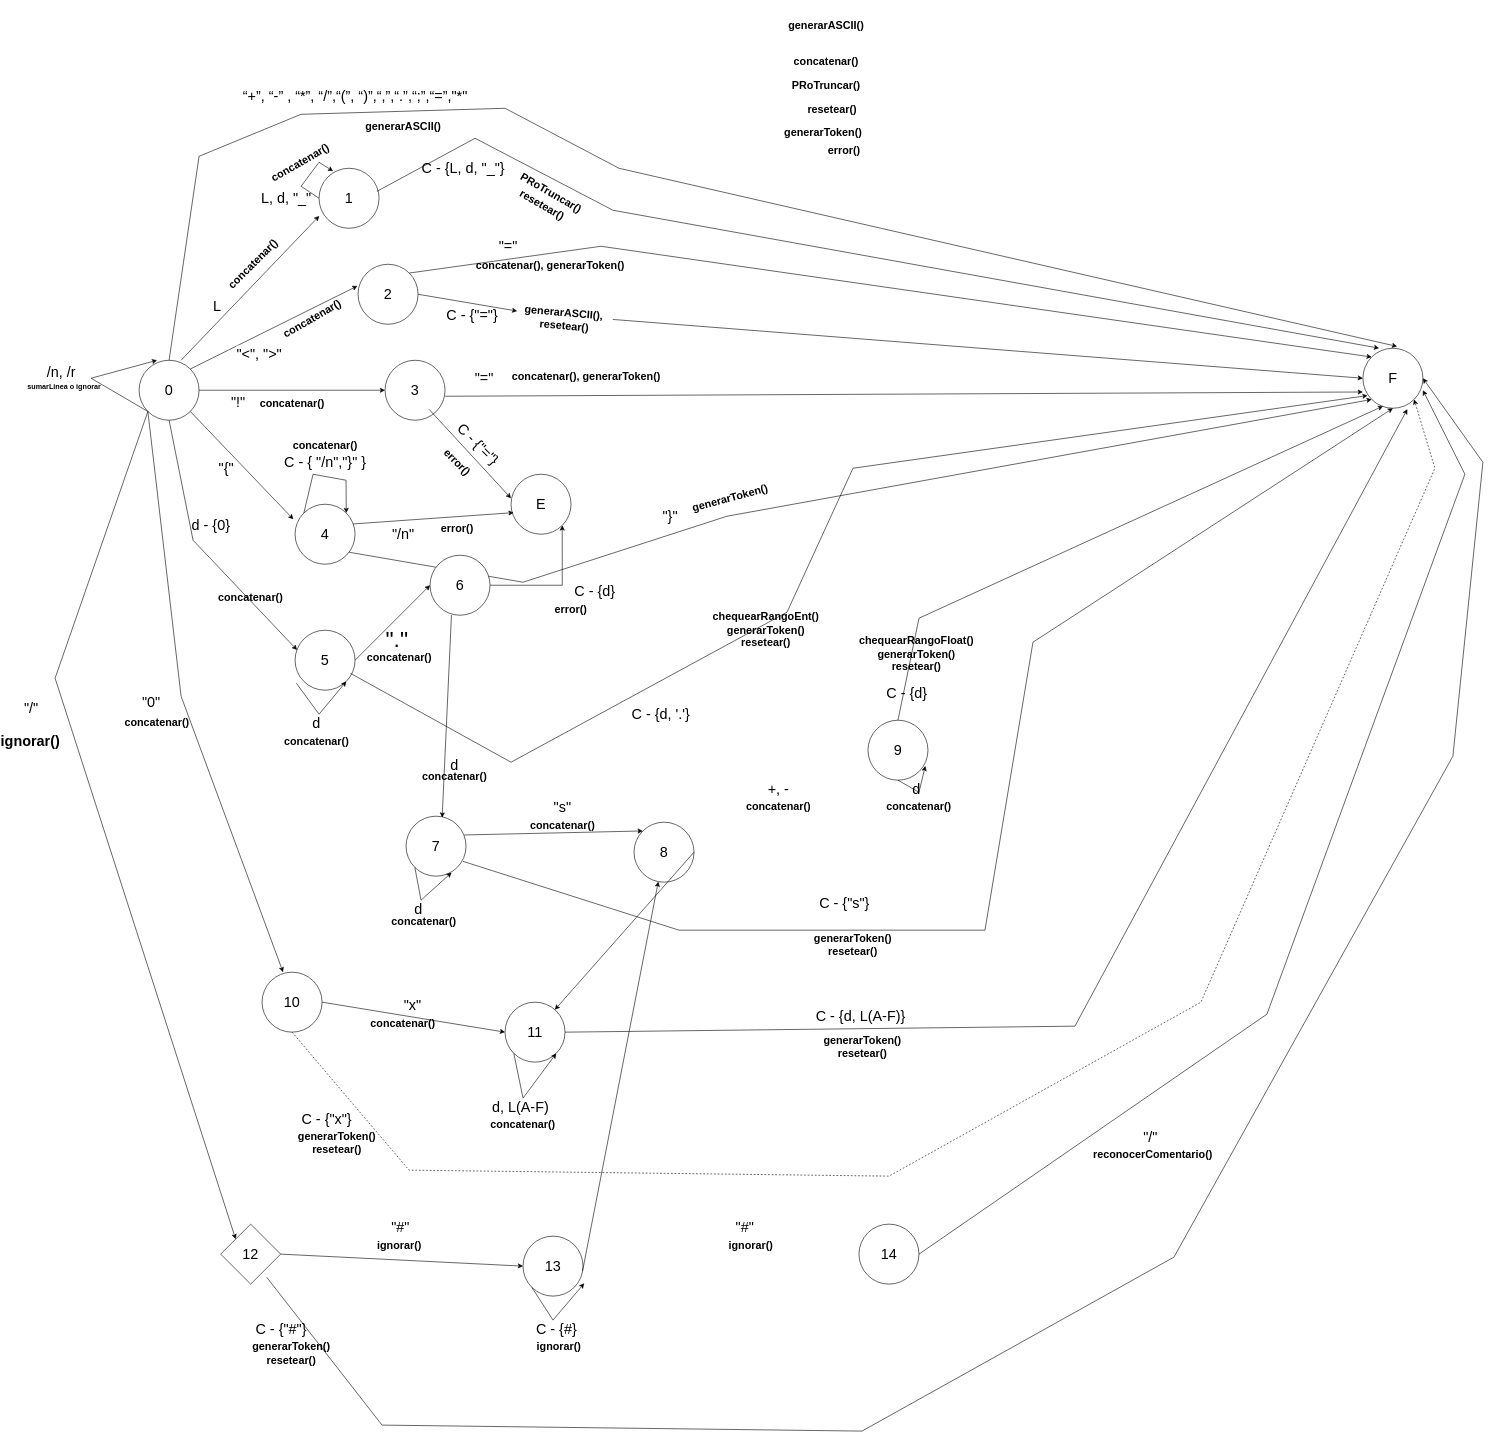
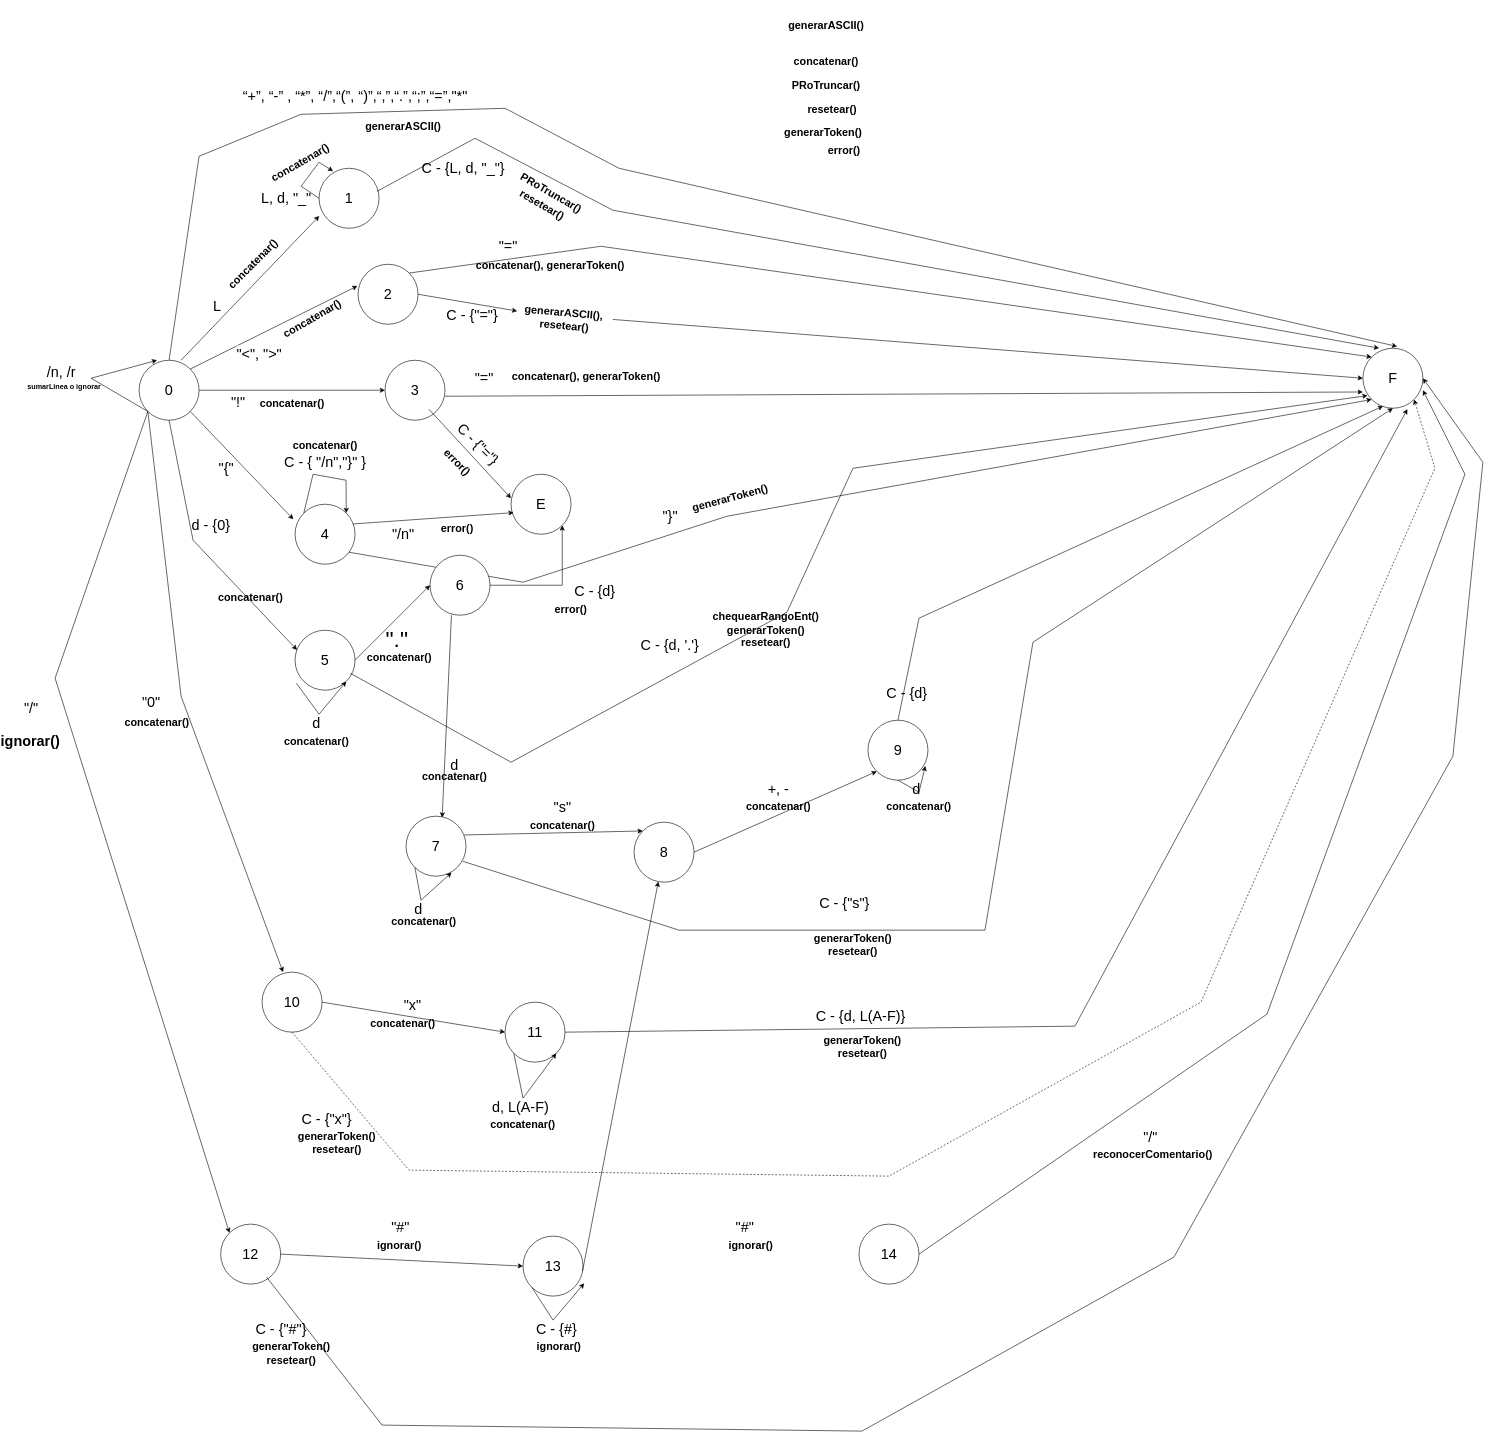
node "chequearRangoFloat() generarToken() resetear()": removed
node "C - {d, '.'}": moved (661, 714) -> (670, 645)
edge "8" -> "11": now "8" -> "9"
node "12": shape diamond -> ellipse
